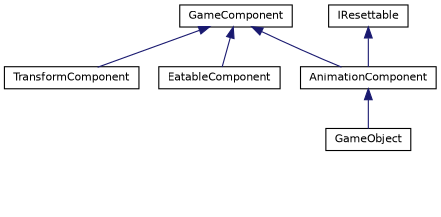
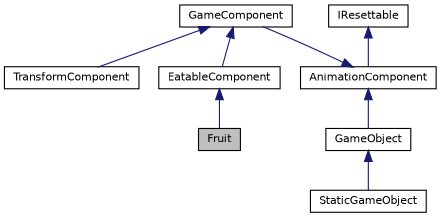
edge "AnimationComponent" -> "GameComponent": reversed
node "Fruit": added
node "StaticGameObject": added
